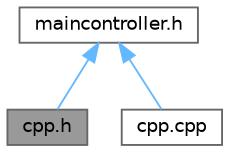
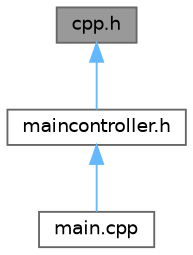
edge "cpp.h" -> "maincontroller.h": reversed
node "cpp.cpp": label "cpp.cpp" -> "main.cpp"
